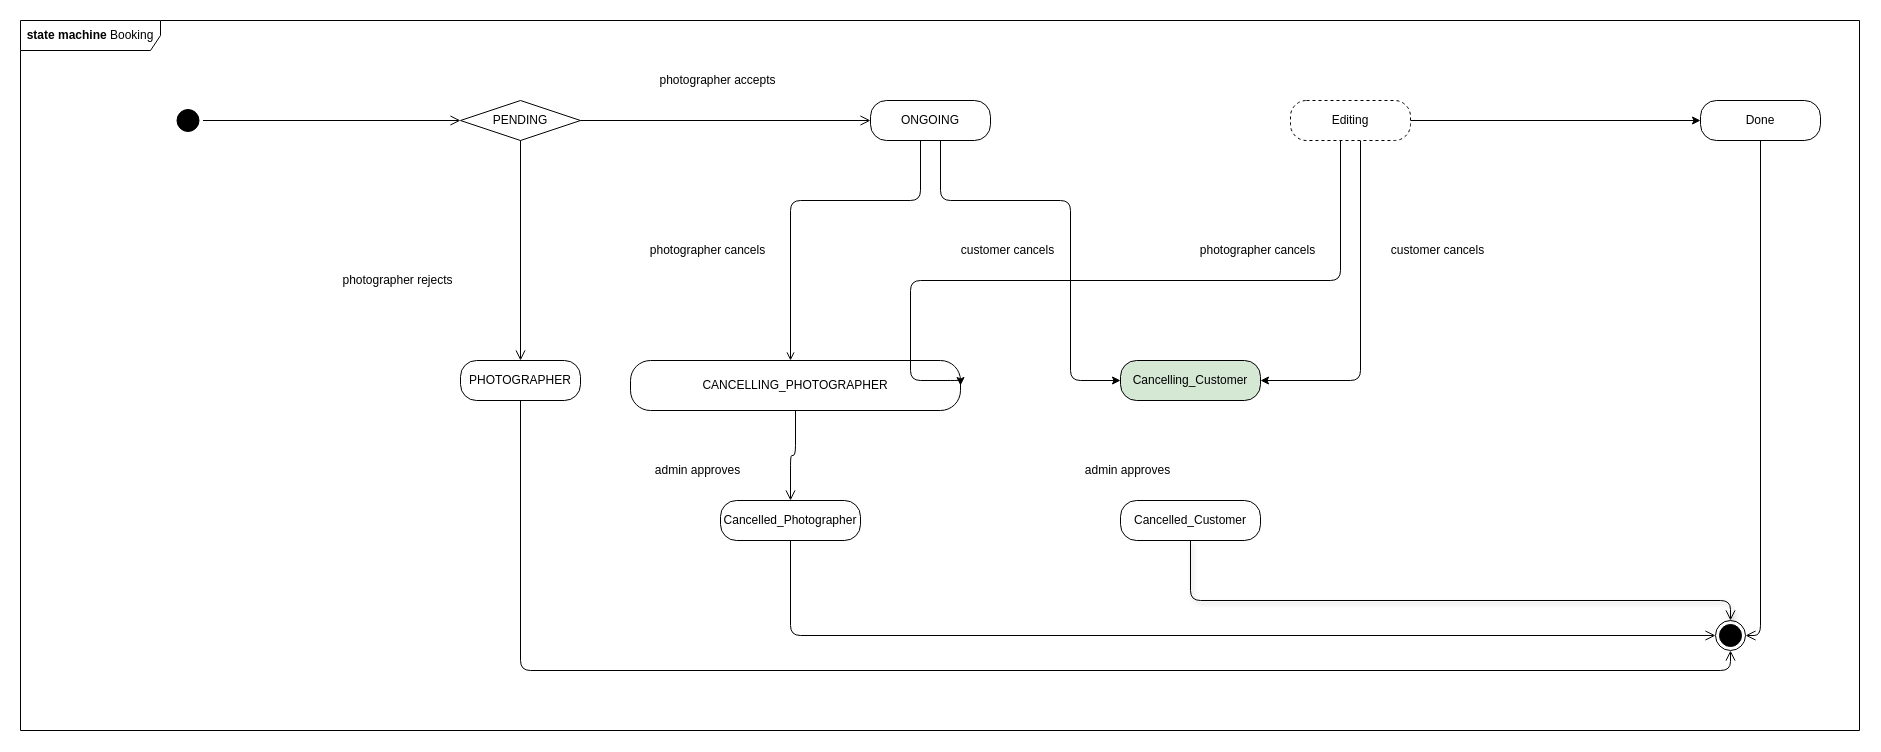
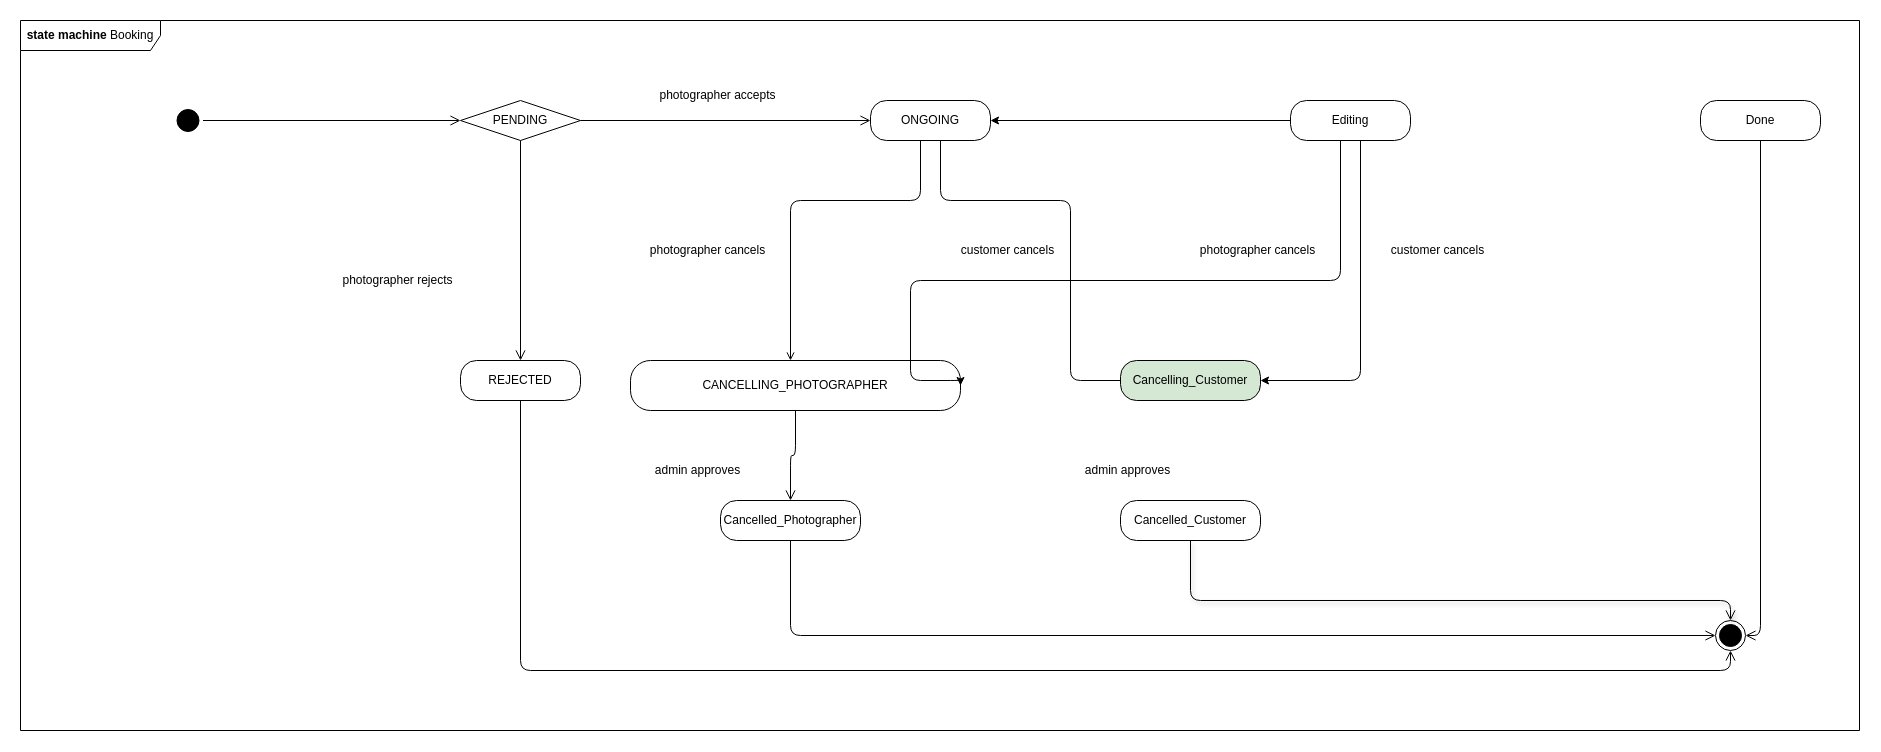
node "photographer accepts": moved (718, 81) -> (718, 96)
node "Editing": style dashed -> solid
edge "Editing" -> "Done": now "Editing" -> "ONGOING"
node "PHOTOGRAPHER": label "PHOTOGRAPHER" -> "REJECTED"
edge "ONGOING" -> "Cancelling_Customer": arrowhead classic -> none
